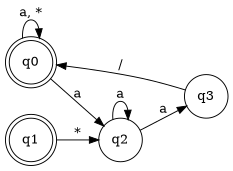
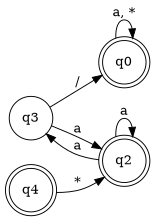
edge "q0" -> "q2": now "q3" -> "q2"
node "q1": label "q1" -> "q4"
node "q2": shape circle -> doublecircle
